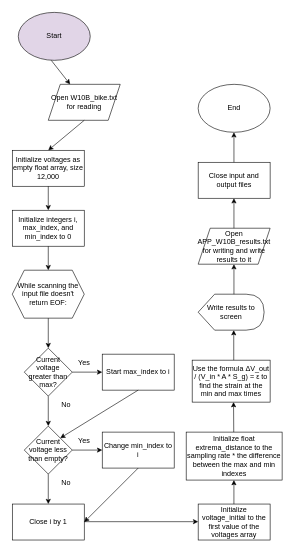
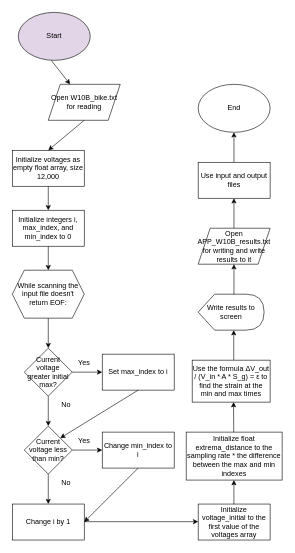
node "Close input and output files": label "Close input and output files" -> "Use input and output files"
node "Current voltage greater than max?": label "Current voltage greater than max?" -> "Current voltage greater initial max?"
node "Start max_index to i": label "Start max_index to i" -> "Set max_index to i"
node "Current voltage less than empty?": label "Current voltage less than empty?" -> "Current voltage less than min?"
node "Close i by 1": label "Close i by 1" -> "Change i by 1"
